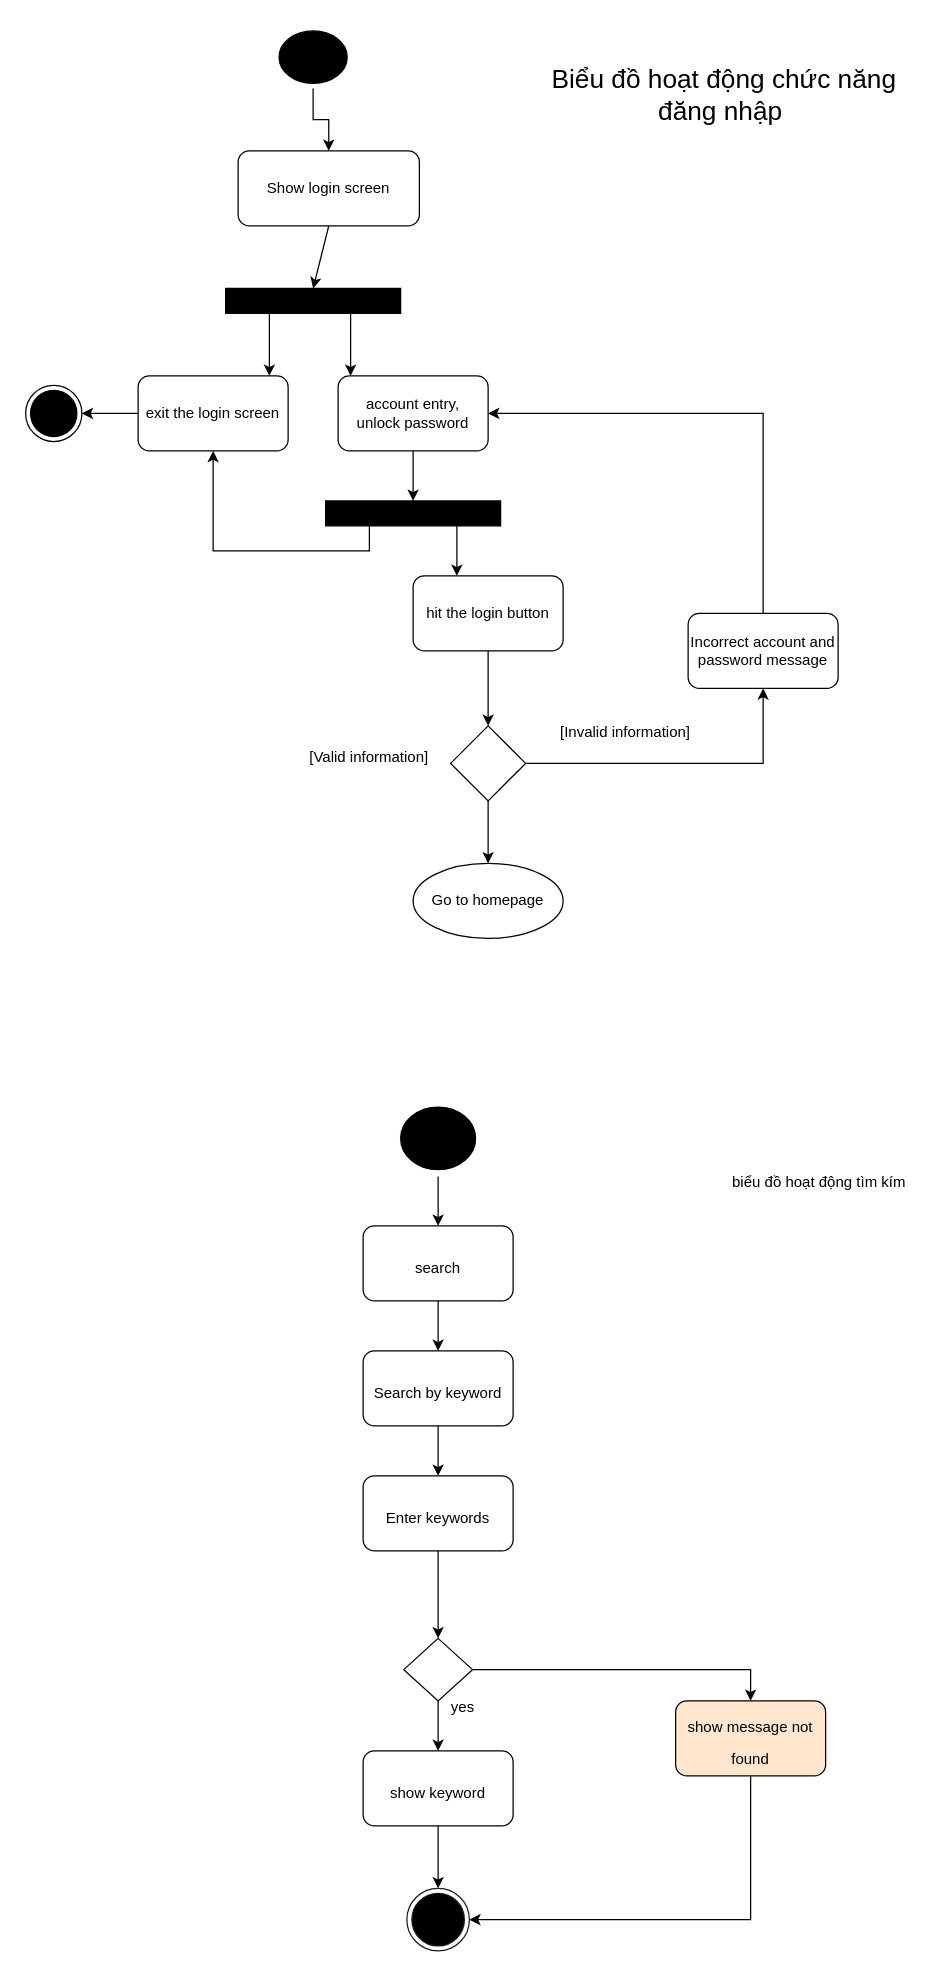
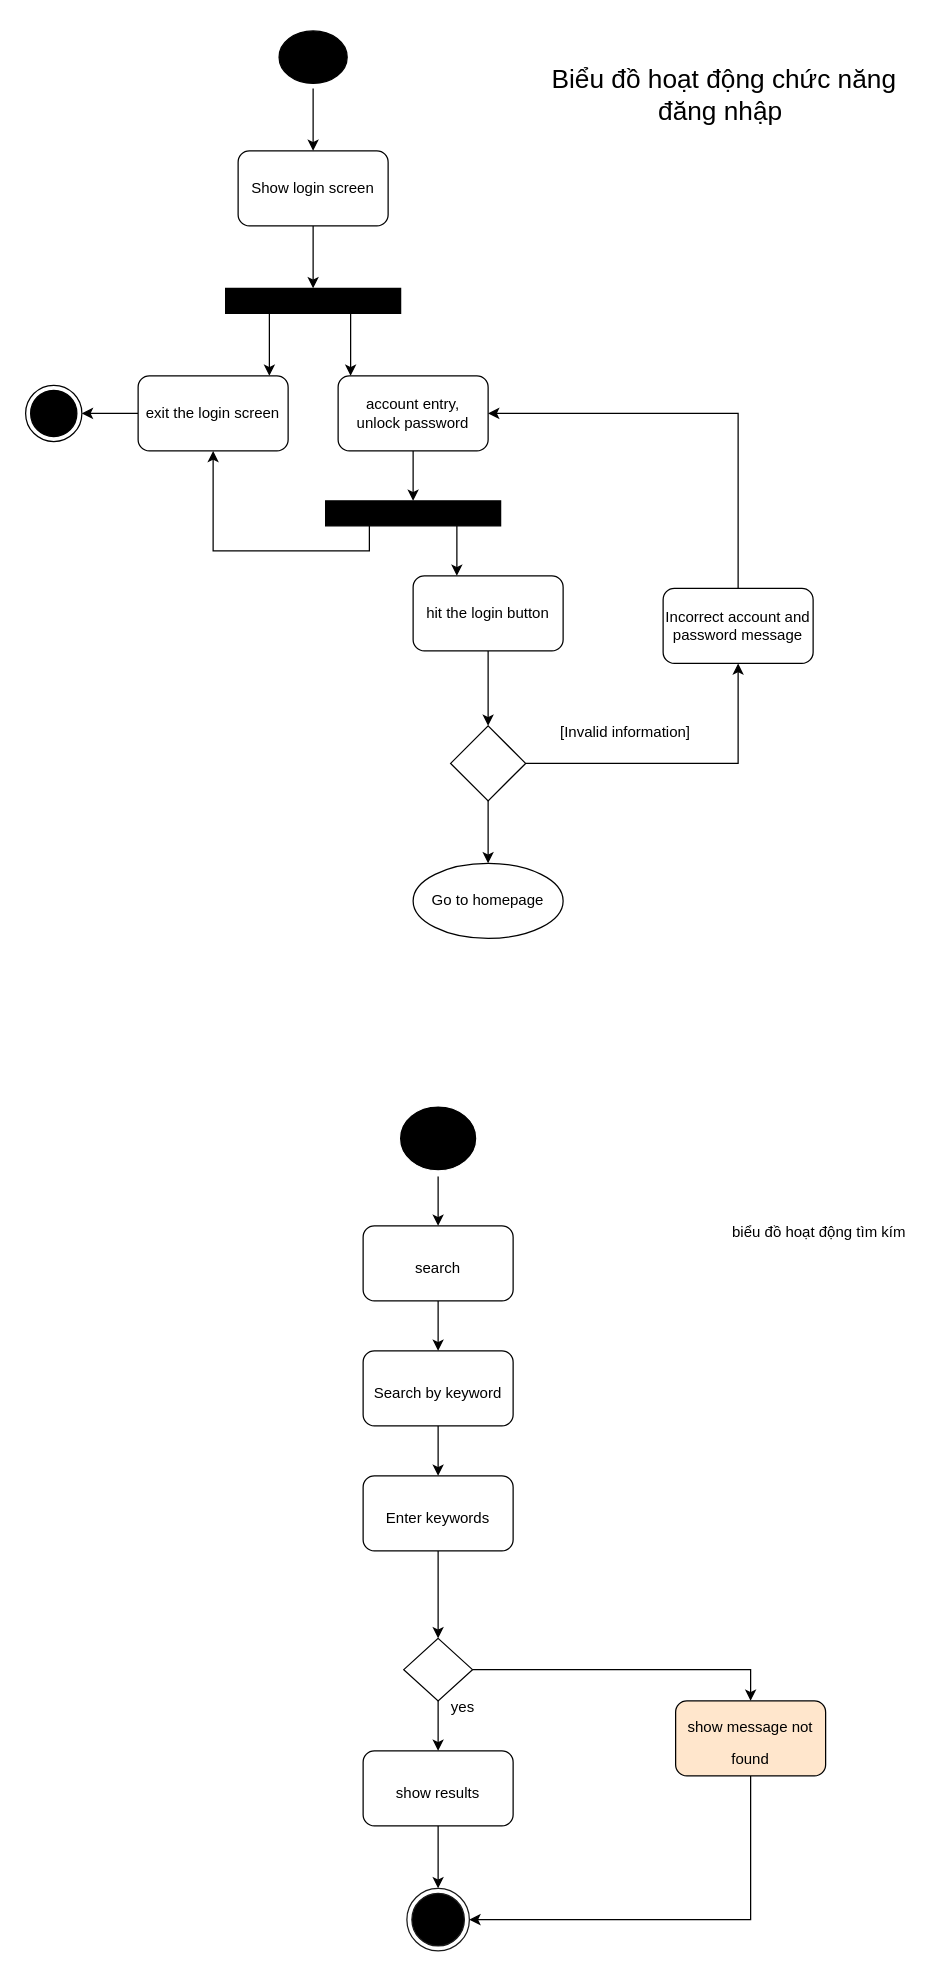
node "Show login screen": size 181x75 -> 150x75
node "Incorrect account and password message": moved (763, 651) -> (738, 626)
node "[Valid information]": removed
node "biểu đồ hoạt động tìm kím": moved (819, 1182) -> (819, 1232)
node "show keyword": label "show keyword" -> "show results"
